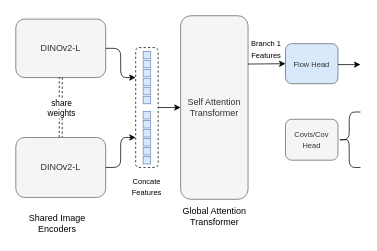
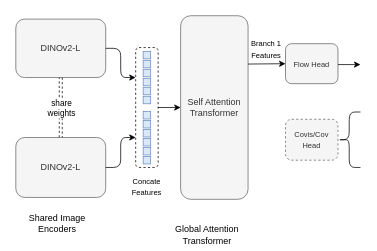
node "Flow Head": fillcolor #dae8fc -> #f5f5f5
node "Covis/Cov Head": style solid -> dashed
node "Global Attention Transformer": moved (214, 216) -> (207, 235)
